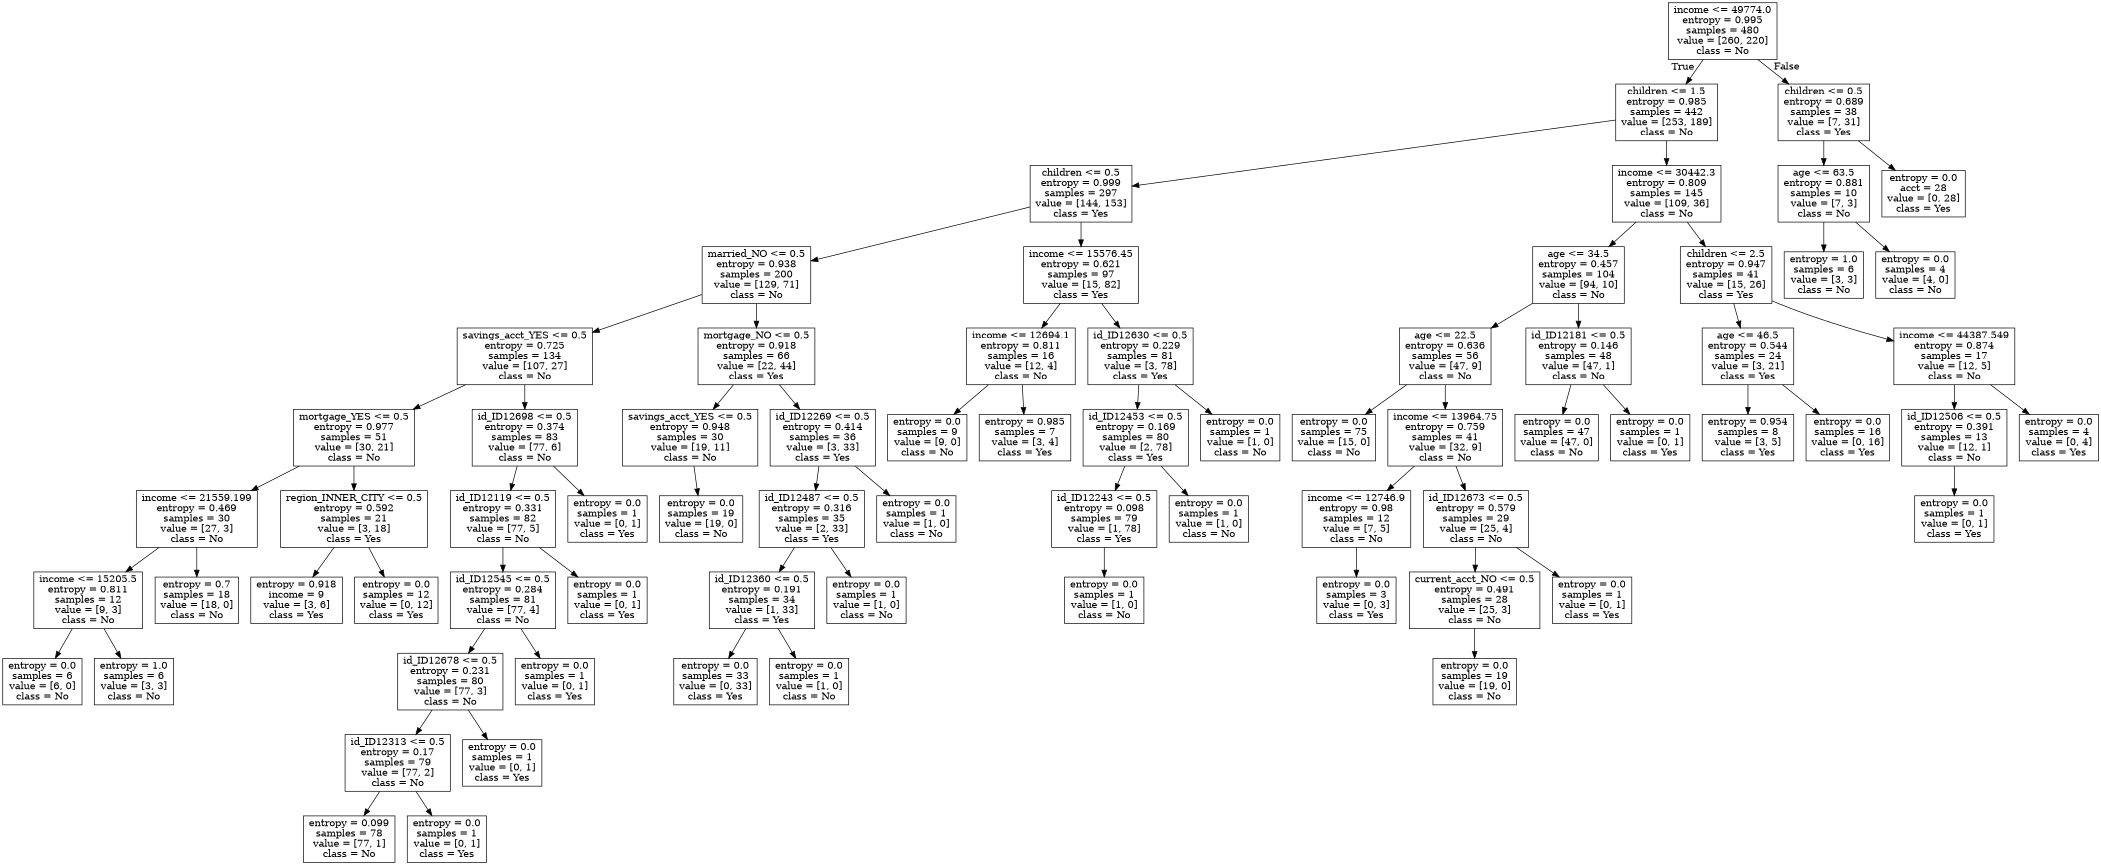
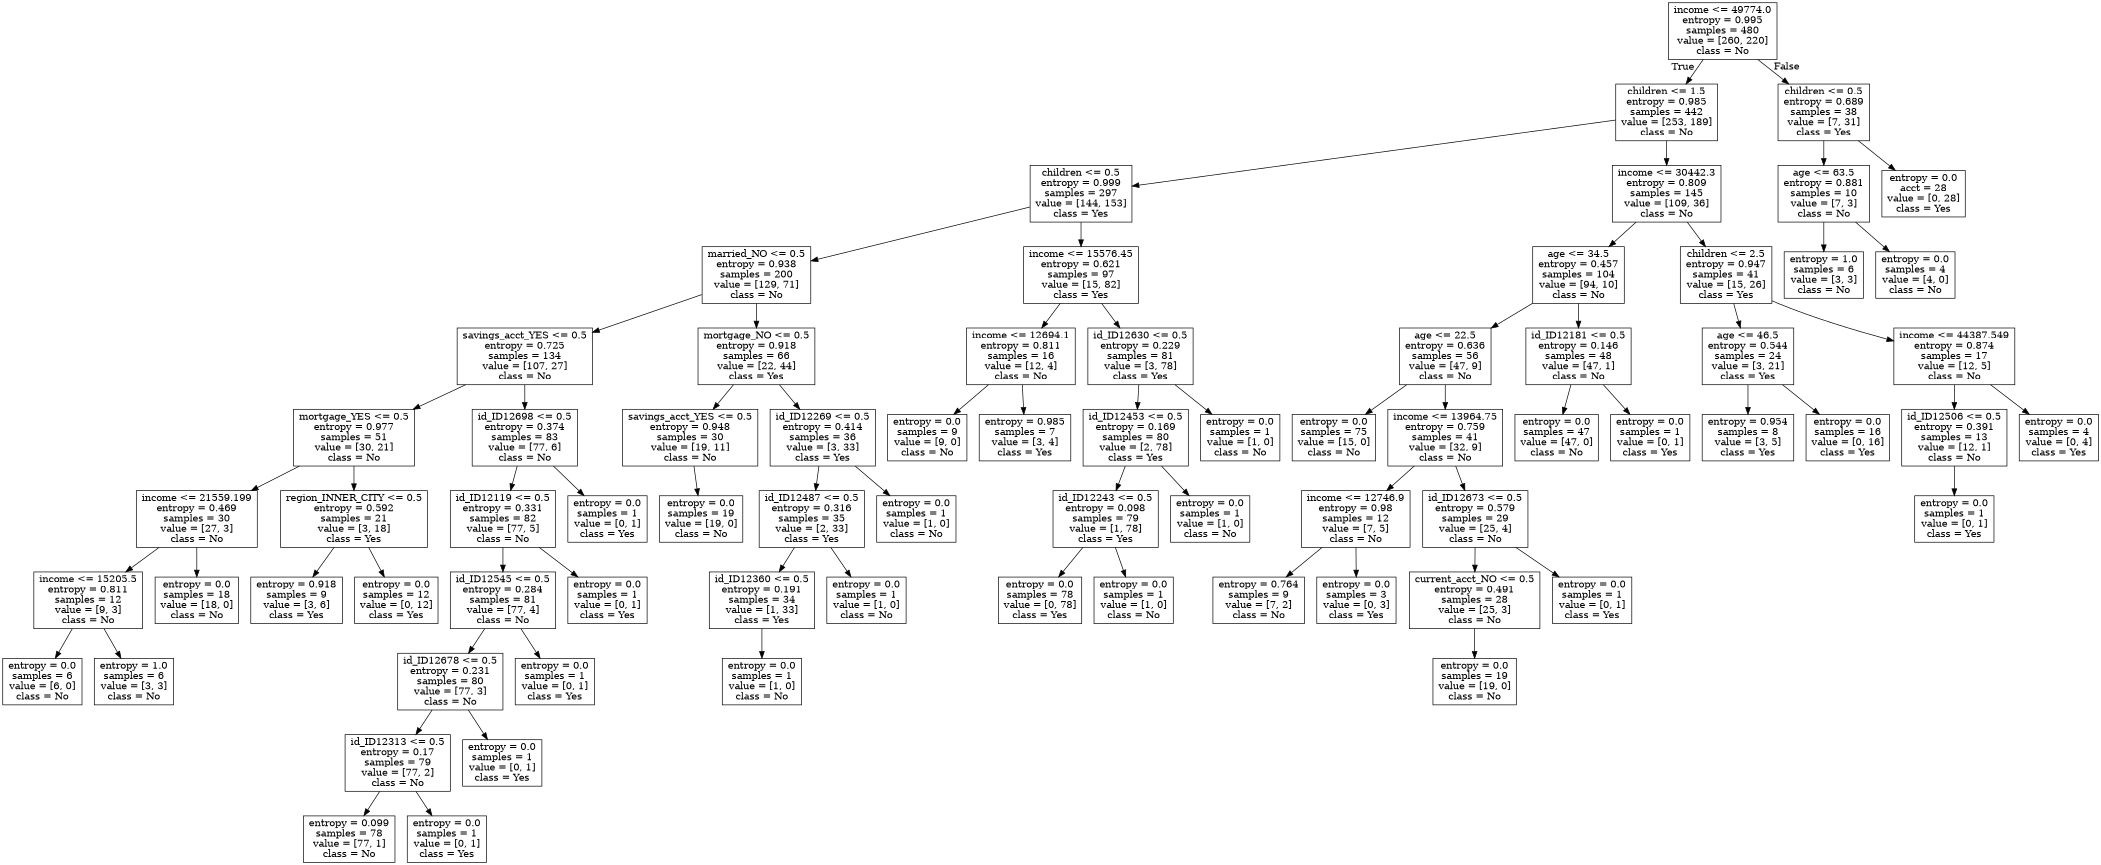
node "entropy = 0.7 samples = 18 value = [18, 0] class = No": label "entropy = 0.7 samples = 18 value = [18, 0] class = No" -> "entropy = 0.0 samples = 18 value = [18, 0] class = No"
node "entropy = 0.918 income = 9 value = [3, 6] class = Yes": label "entropy = 0.918 income = 9 value = [3, 6] class = Yes" -> "entropy = 0.918 samples = 9 value = [3, 6] class = Yes"
node "entropy = 0.0 samples = 78 value = [0, 78] class = Yes": added
node "entropy = 0.764 samples = 9 value = [7, 2] class = No": added
node "entropy = 0.0 samples = 33 value = [0, 33] class = Yes": removed
